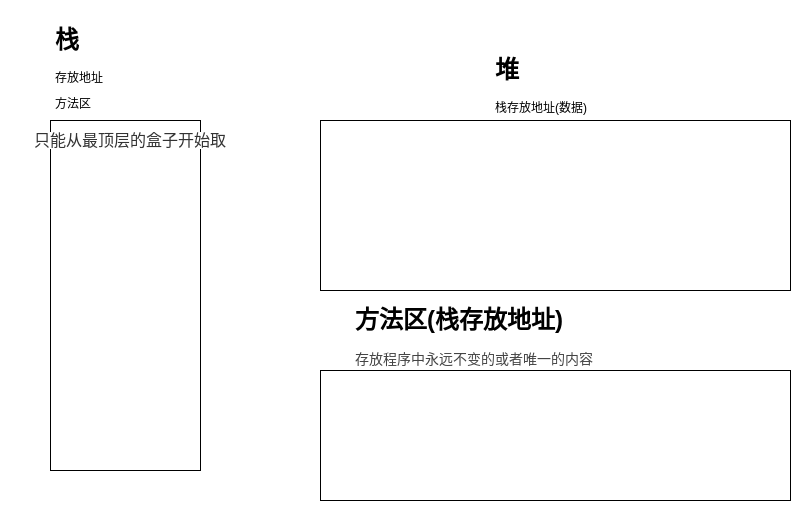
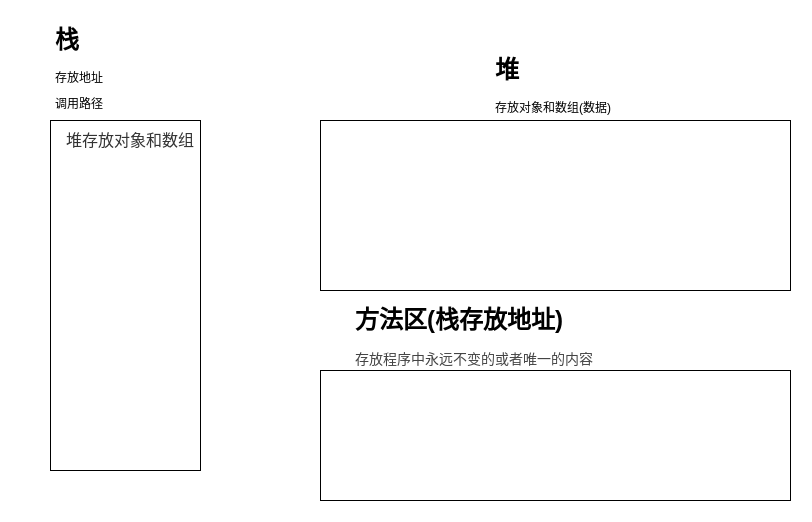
node "栈存放地址 方法区": label "栈存放地址 方法区" -> "栈存放地址 调用路径"
node "堆栈存放地址(数据)": label "堆栈存放地址(数据)" -> "堆存放对象和数组(数据)"
node "只能从最顶层的盒子开始取": label "只能从最顶层的盒子开始取" -> "堆存放对象和数组"
